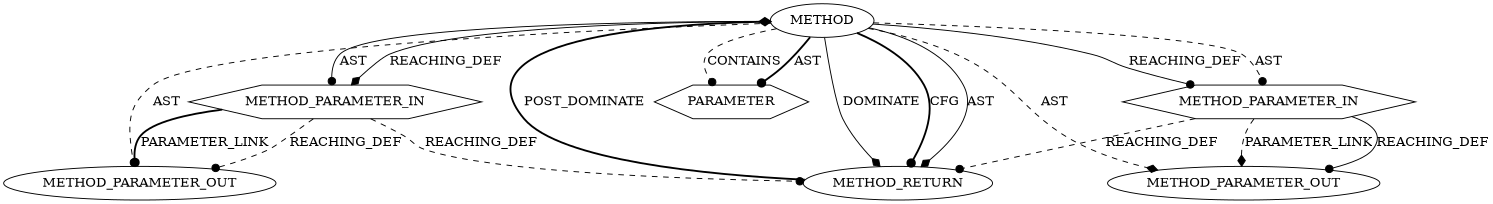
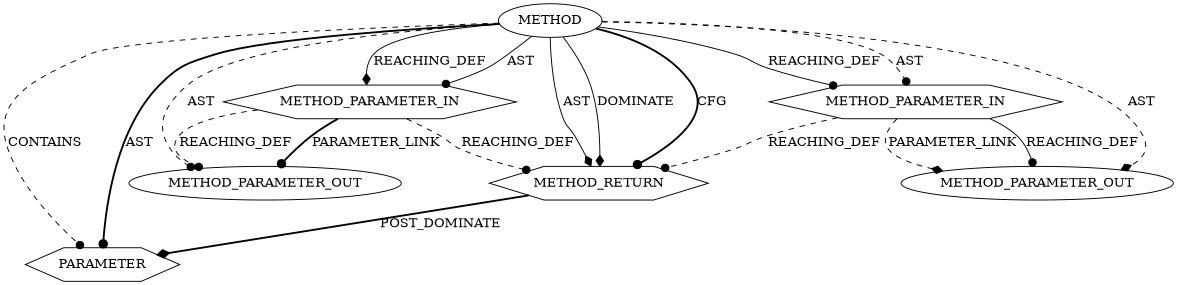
edge "METHOD_RETURN" -> "METHOD": now "METHOD_RETURN" -> "PARAMETER"
node "METHOD_RETURN": shape ellipse -> hexagon
